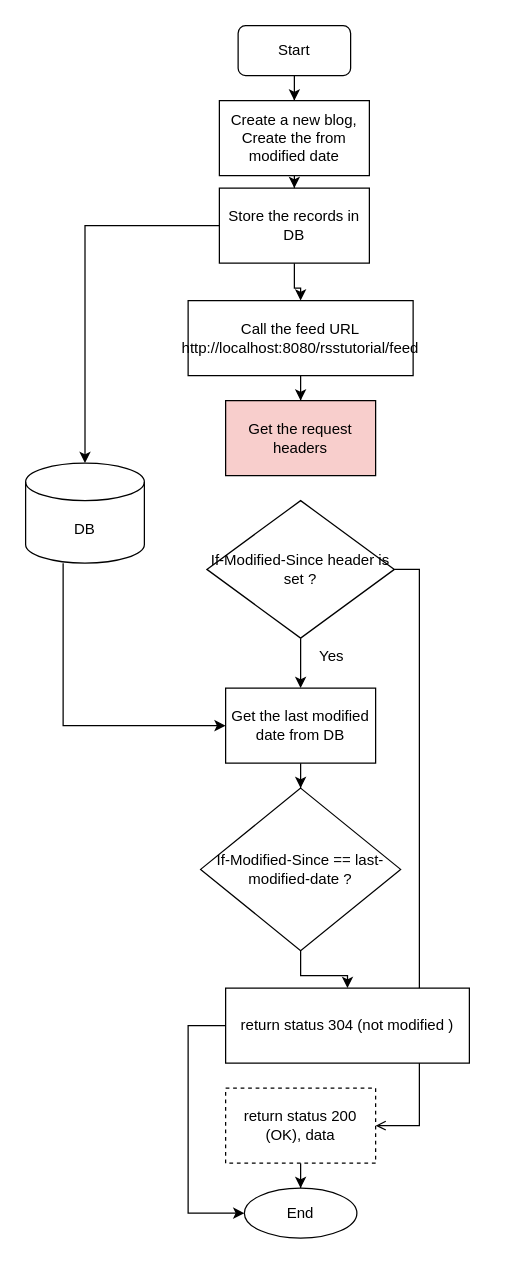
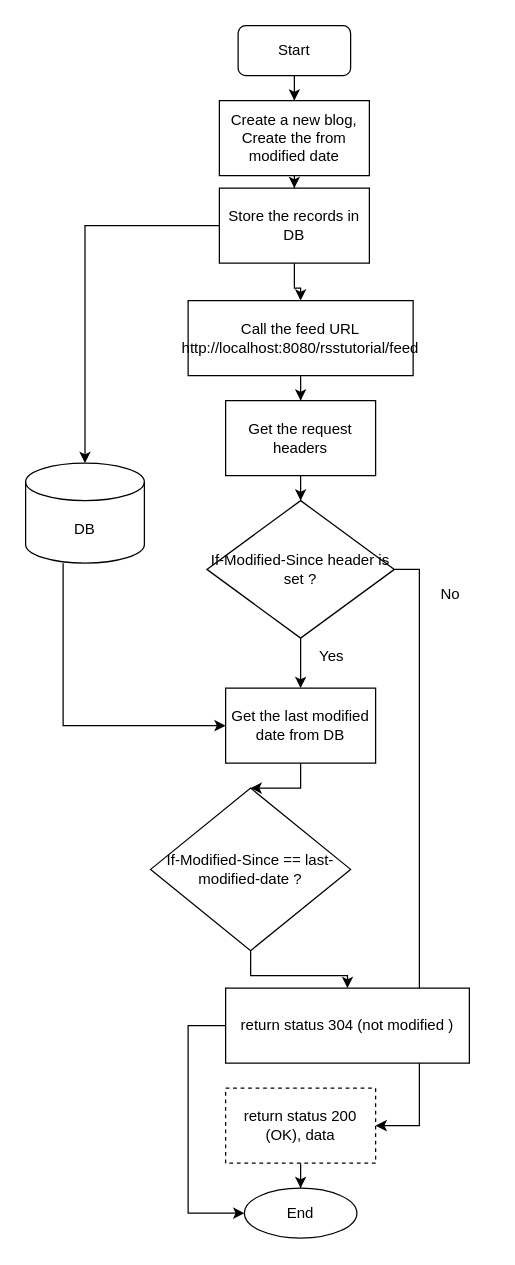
node "Get the request headers": fillcolor #f8cecc -> #ffffff
edge "Get the request headers" -> "If-Modified-Since header is set ?": added
node "No": added
node "If-Modified-Since == last-modified-date ?": moved (301, 869) -> (251, 869)
edge "If-Modified-Since header is set ?" -> "return status 200 (OK), data": arrowhead open -> classic
